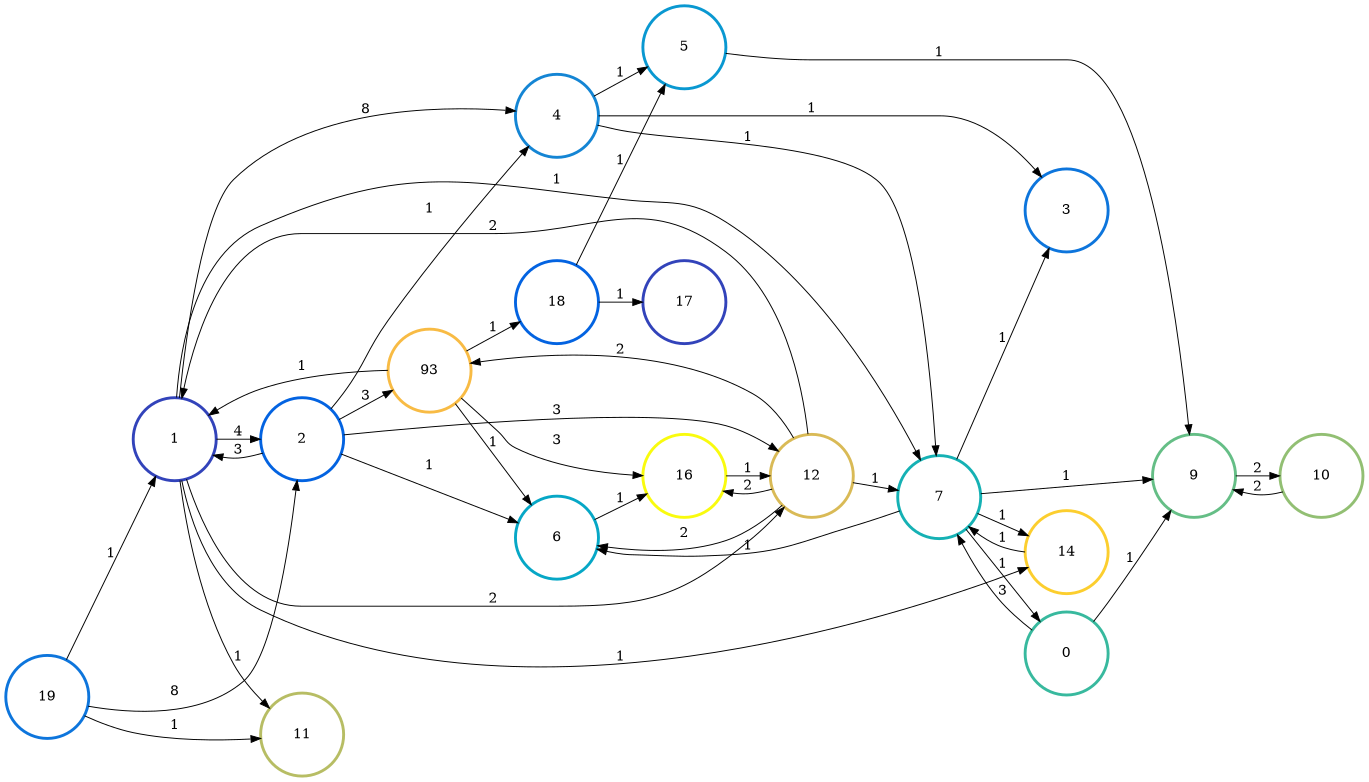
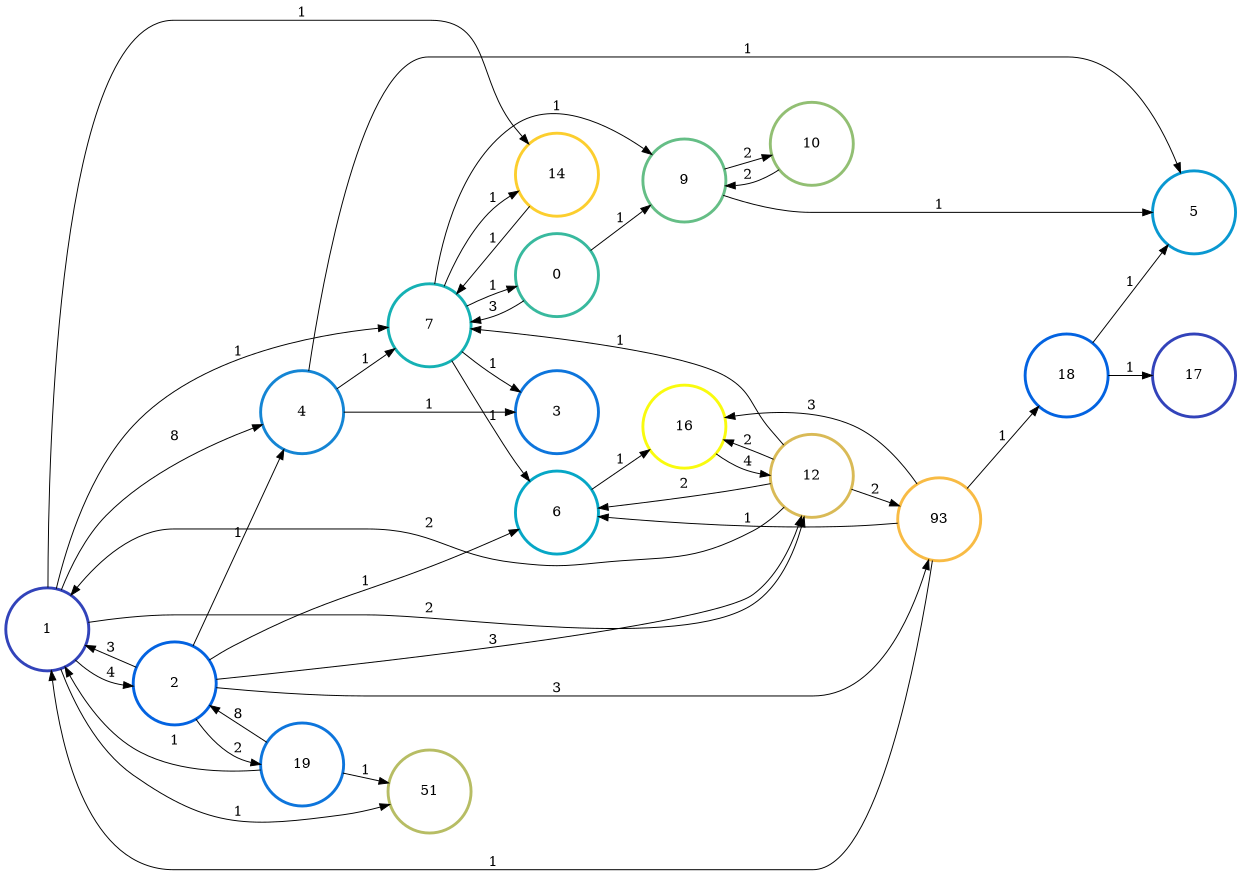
edge "5" -> "9": reversed
edge "16" -> "12": label "1" -> "4"
node "11": label "11" -> "51"
edge "2" -> "19": added, label "2"
